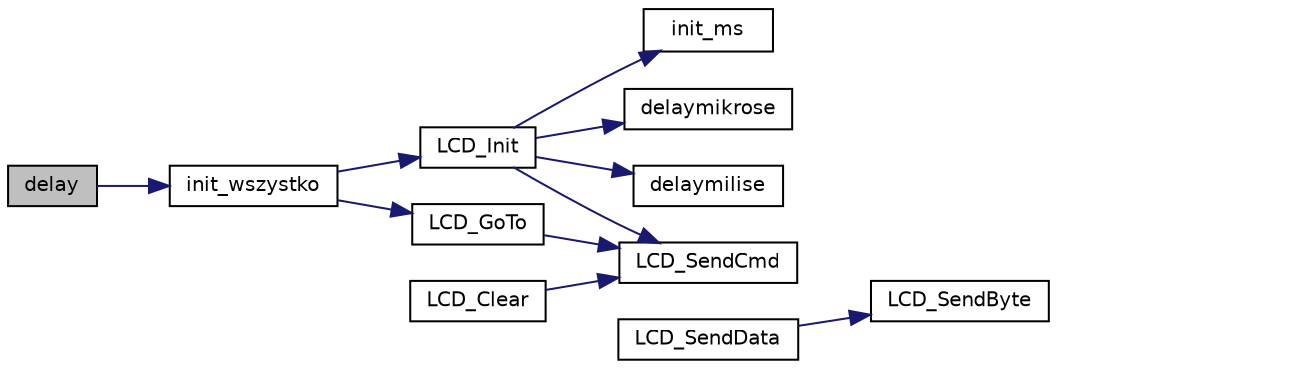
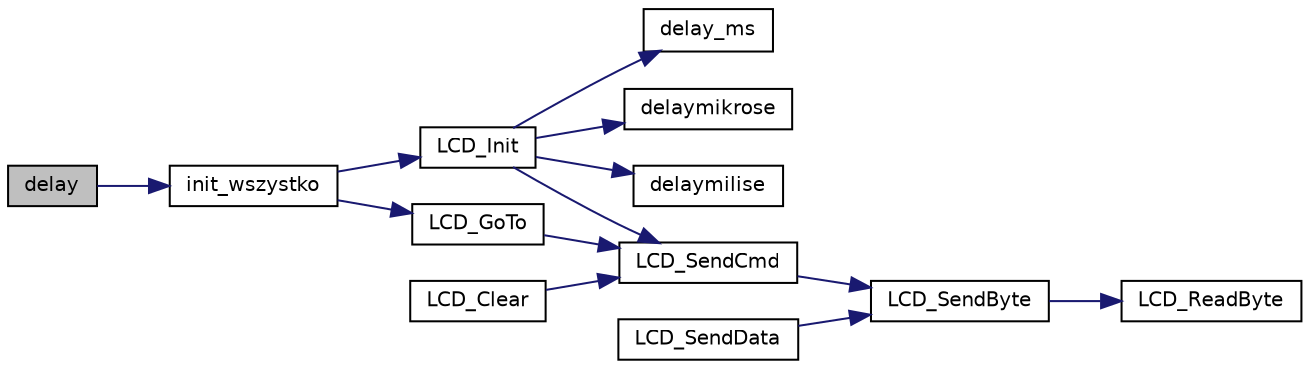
node "init_ms": label "init_ms" -> "delay_ms"
edge "LCD_SendCmd" -> "LCD_SendByte": added
node "LCD_ReadByte": added
